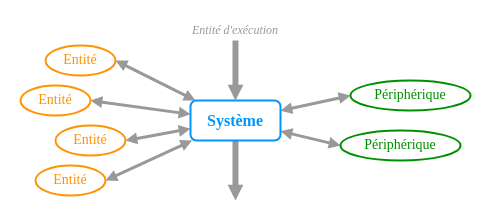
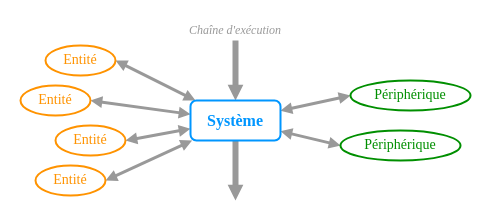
node "Entité d'exécution": label "Entité d'exécution" -> "Chaîne d'exécution"
